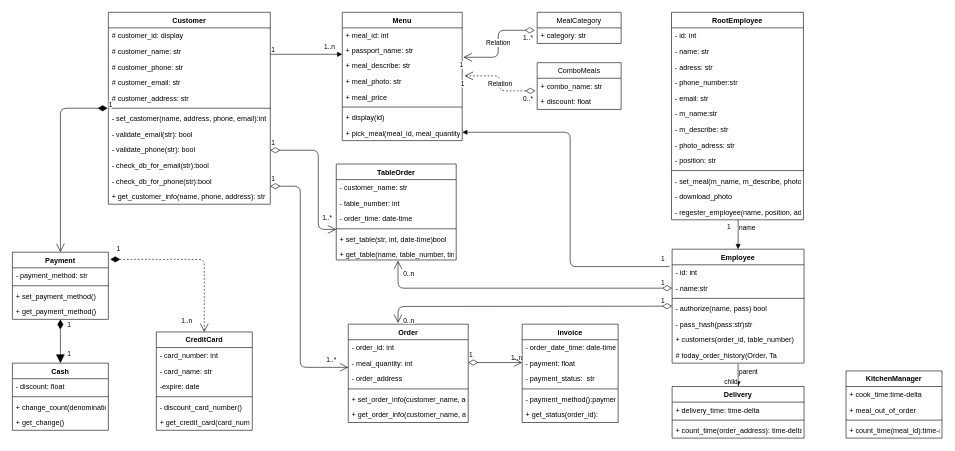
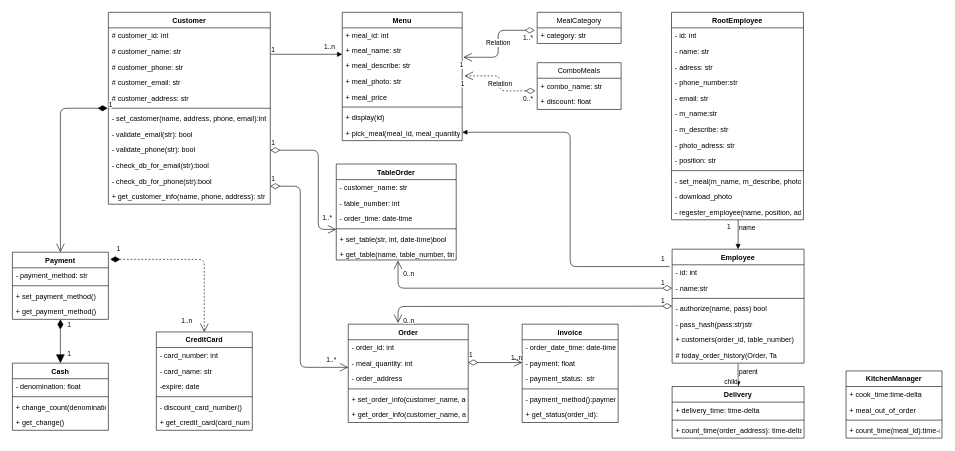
node "# customer_id: display": label "# customer_id: display" -> "# customer_id: int"
node "+ passport_name: str": label "+ passport_name: str" -> "+ meal_name: str"
node "- discount: float": label "- discount: float" -> "- denomination: float"
